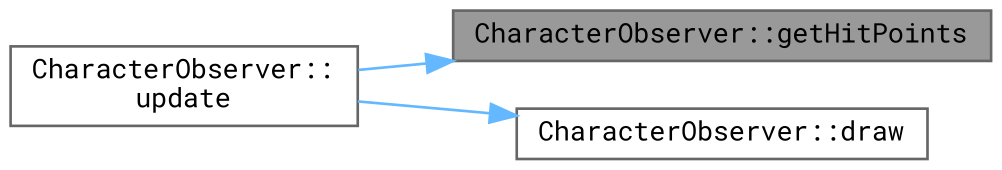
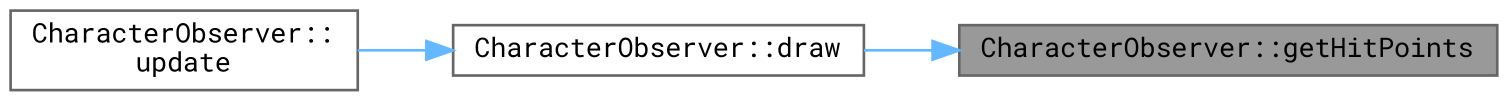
edge "CharacterObserver:: update" -> "CharacterObserver::getHitPoints": now "CharacterObserver::draw" -> "CharacterObserver::getHitPoints"
